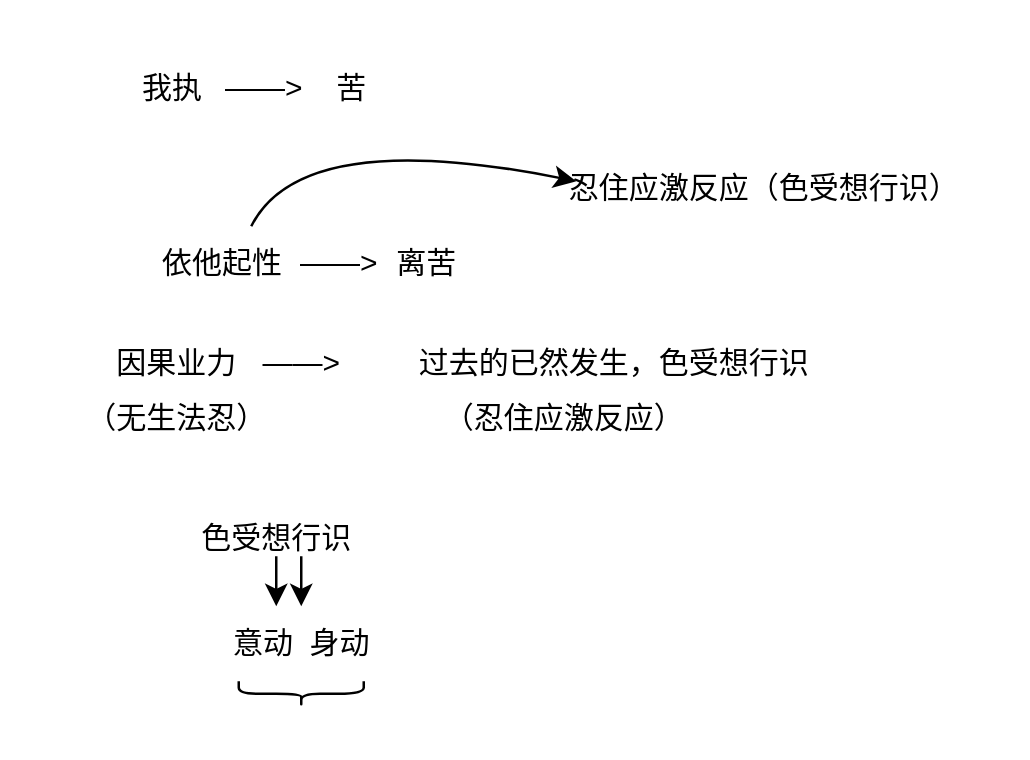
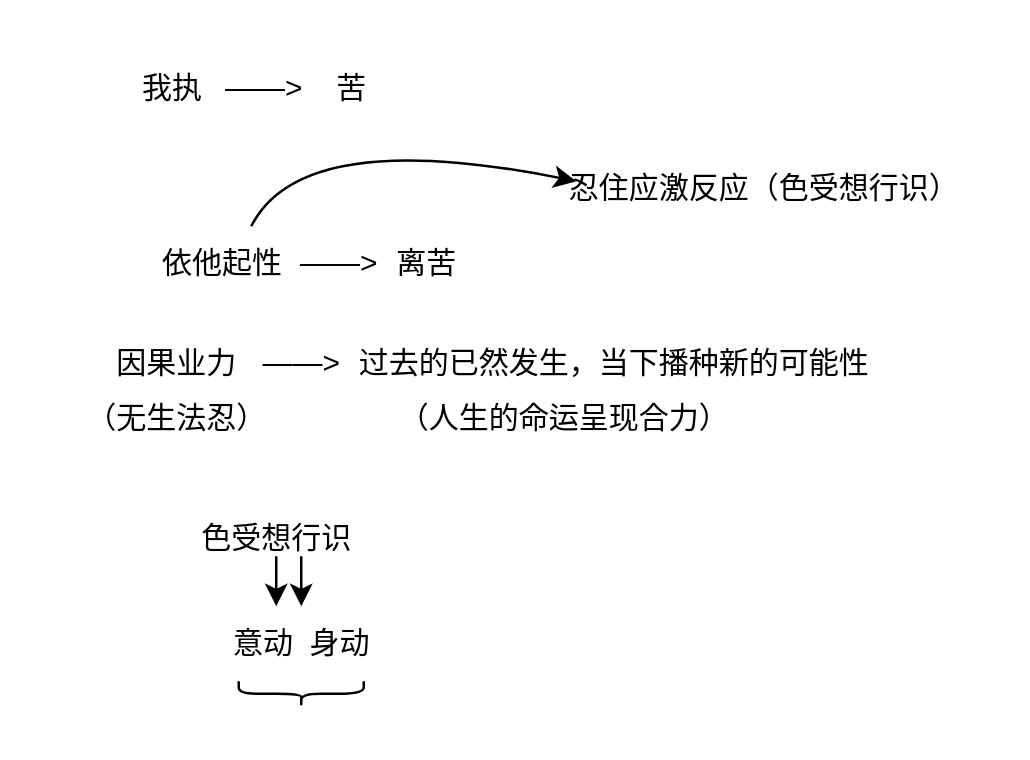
node "过去的已然发生，色受想行识": label "过去的已然发生，色受想行识" -> "过去的已然发生，当下播种新的可能性"
node "（忍住应激反应）": label "（忍住应激反应）" -> "（人生的命运呈现合力）"
